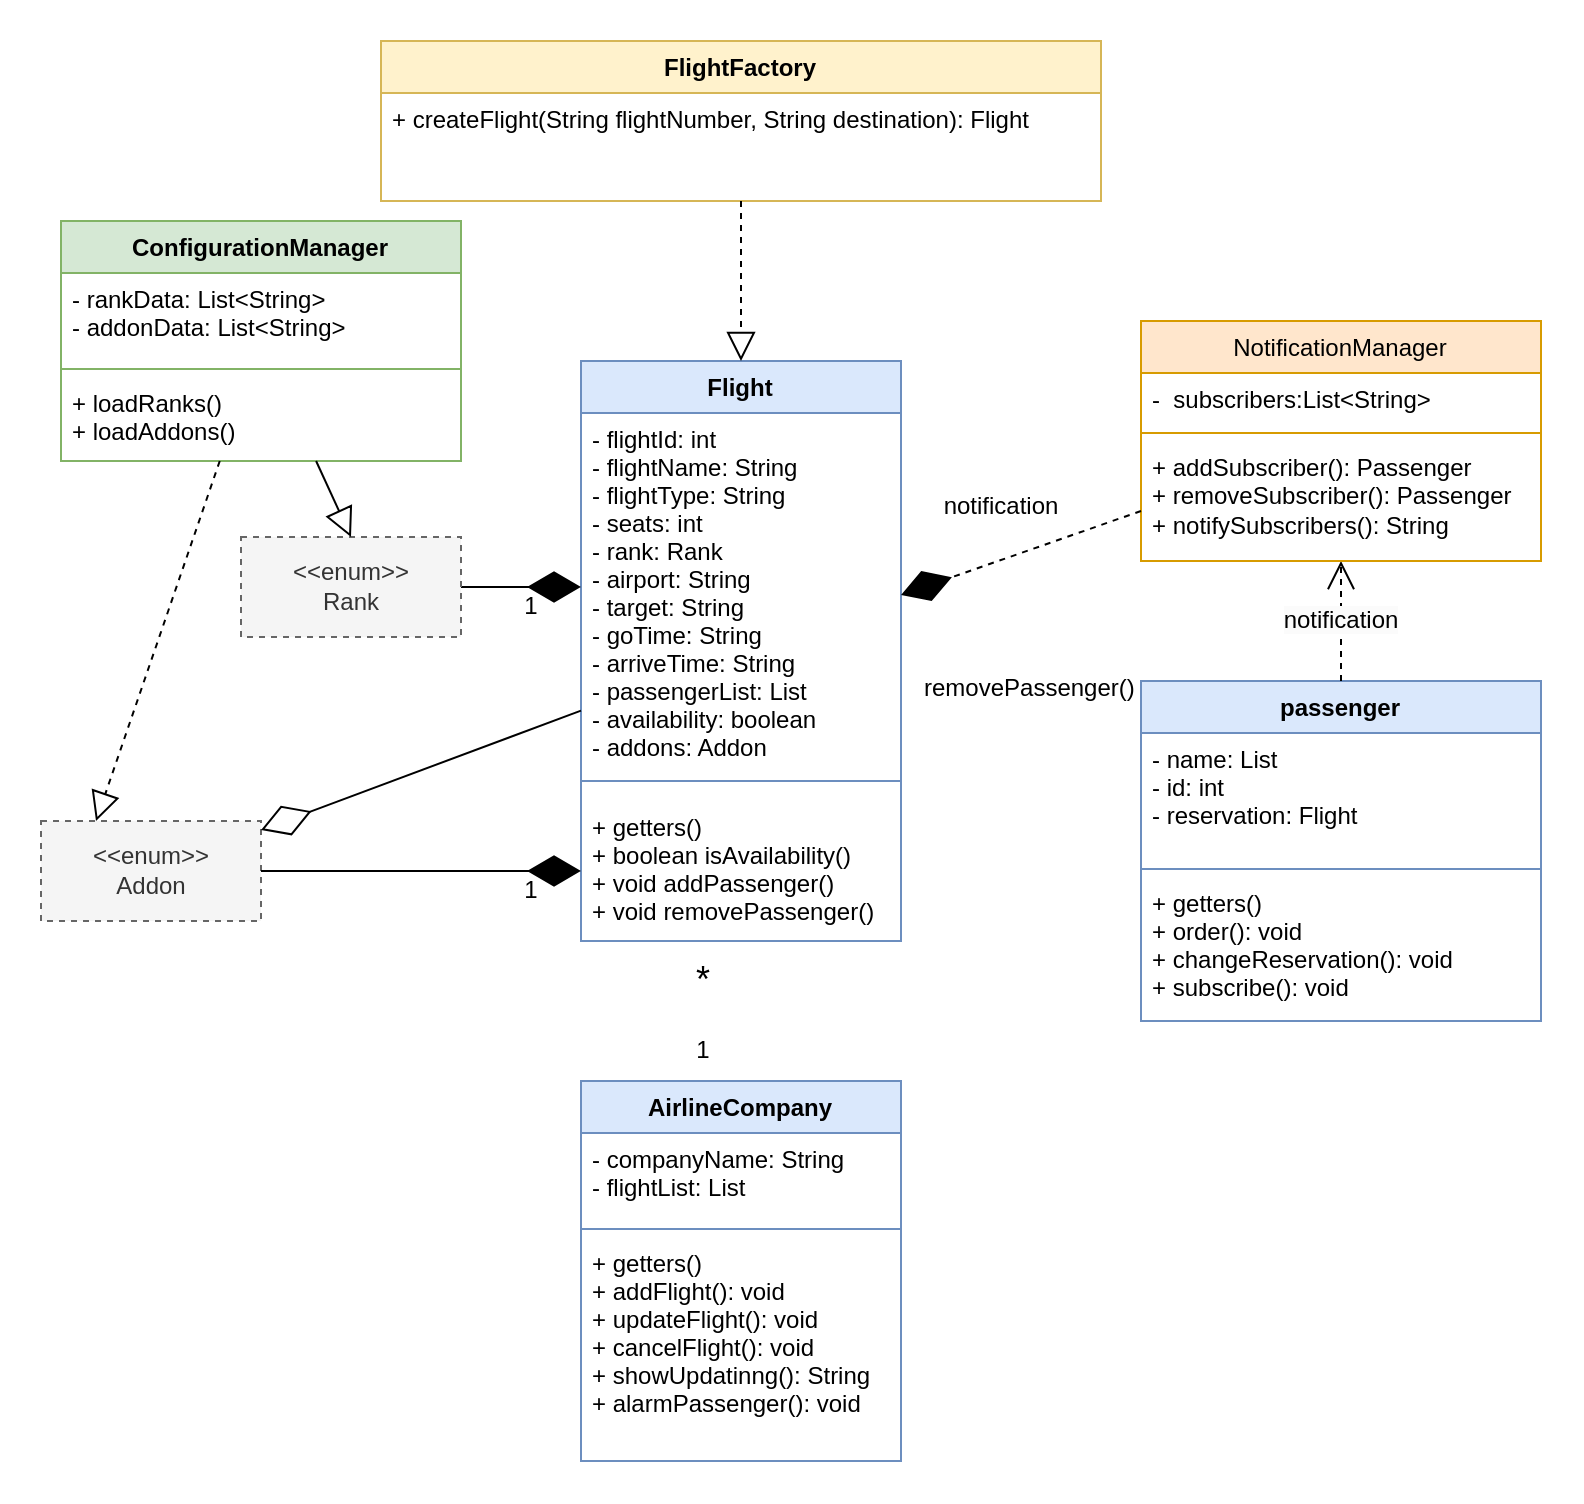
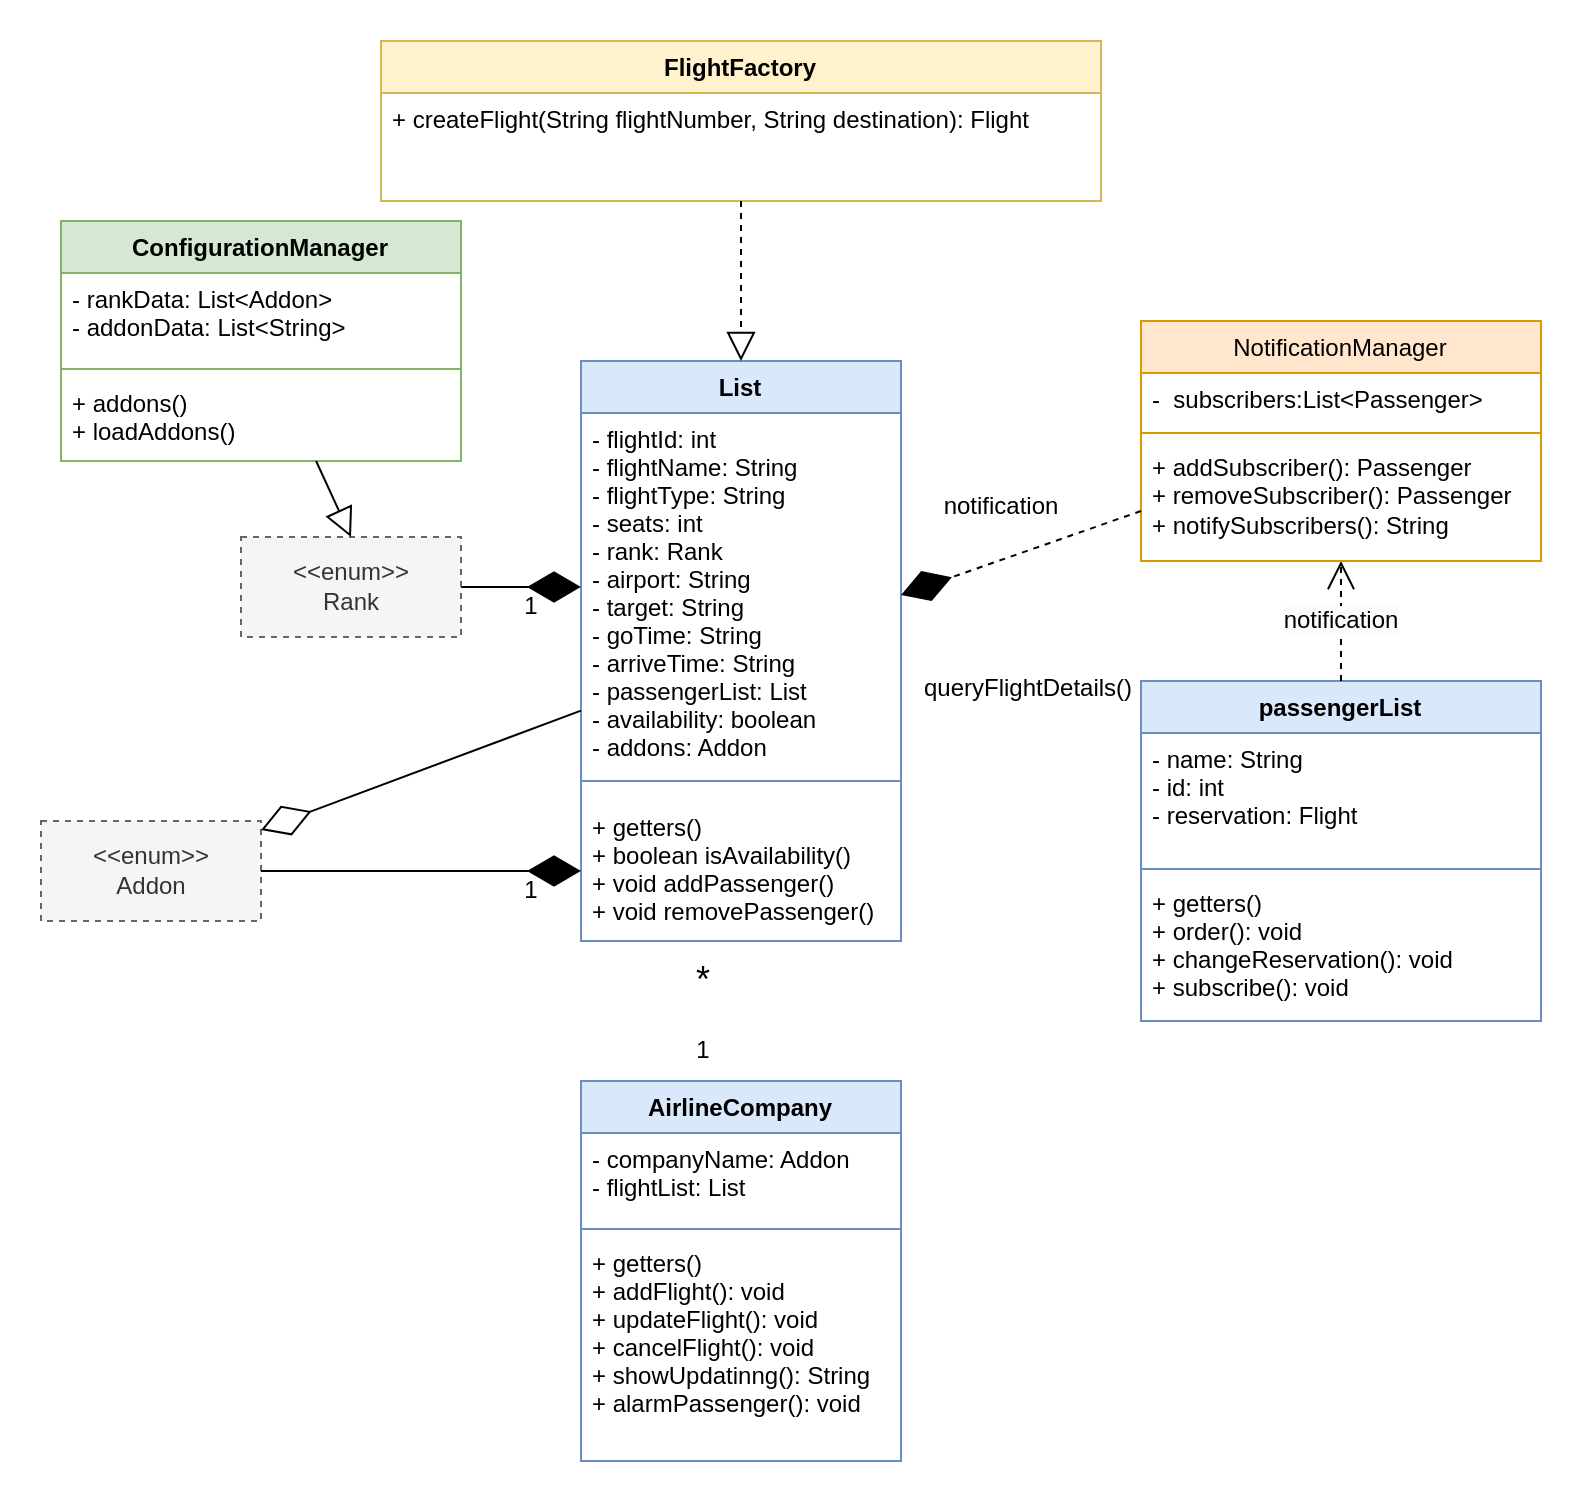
node "- rankData: List<String> - addonData: List<String>": label "- rankData: List<String> - addonData: List<String>" -> "- rankData: List<Addon> - addonData: List<String>"
node "Flight": label "Flight" -> "List"
node "- subscribers:List<String>": label "- subscribers:List<String>" -> "- subscribers:List<Passenger>"
node "+ loadRanks() + loadAddons()": label "+ loadRanks() + loadAddons()" -> "+ addons() + loadAddons()"
edge "ConfigurationManager" -> "<<enum>> Addon": removed
node "removePassenger()": label "removePassenger()" -> "queryFlightDetails()"
node "passenger": label "passenger" -> "passengerList"
node "- name: List - id: int - reservation: Flight": label "- name: List - id: int - reservation: Flight" -> "- name: String - id: int - reservation: Flight"
node "- companyName: String - flightList: List": label "- companyName: String - flightList: List" -> "- companyName: Addon - flightList: List"
